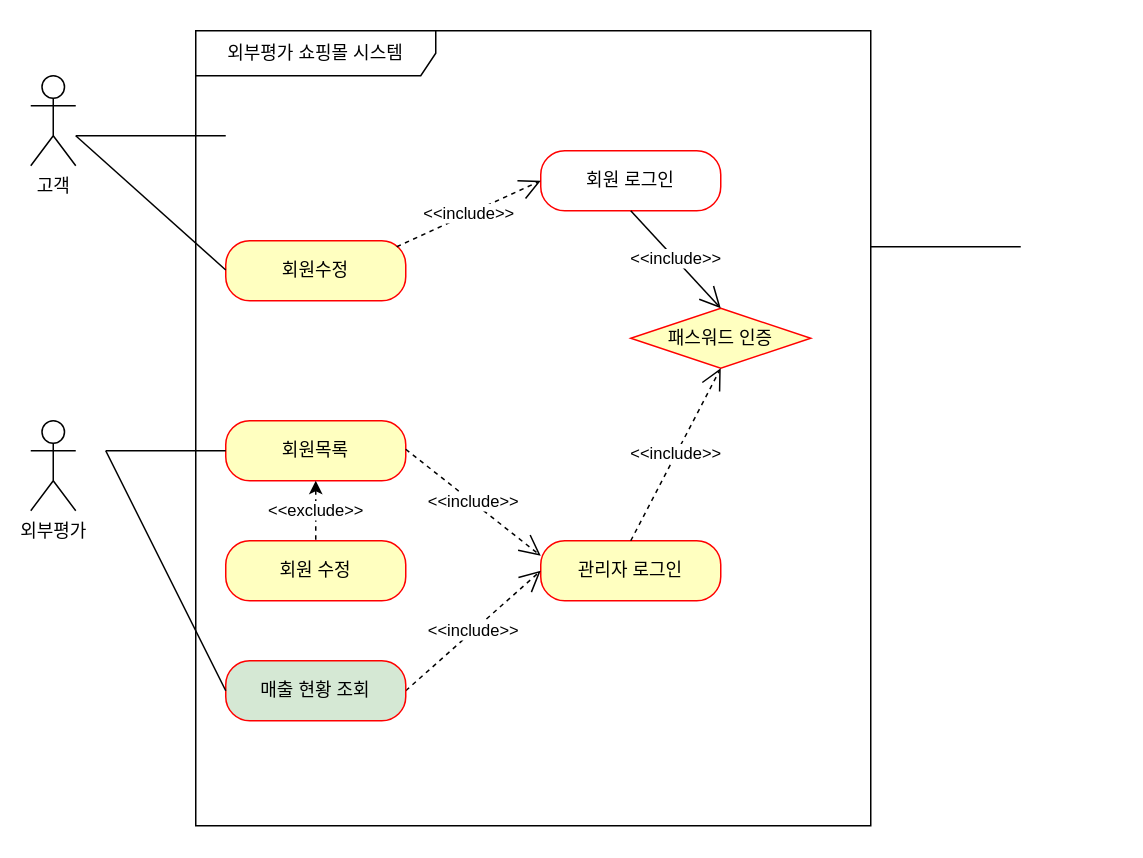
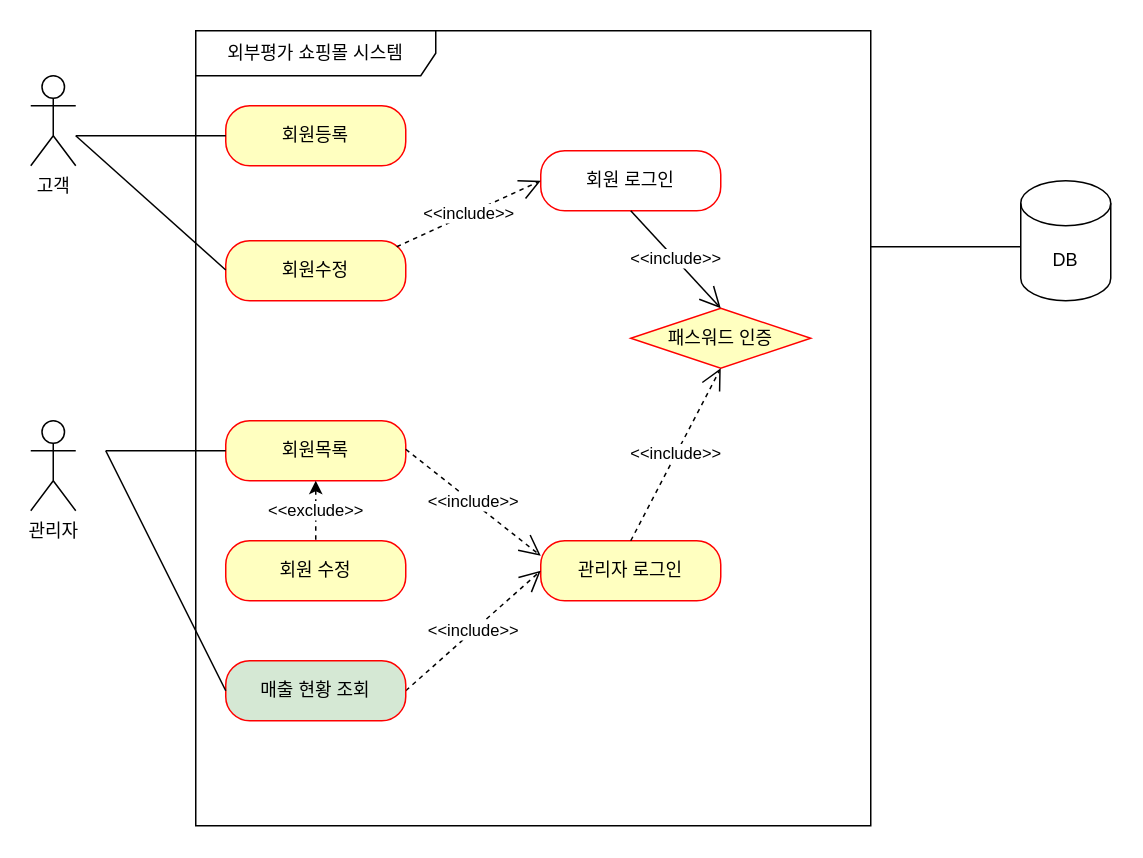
node "회원등록": added
node "DB": added
node "외부평가": label "외부평가" -> "관리자"
